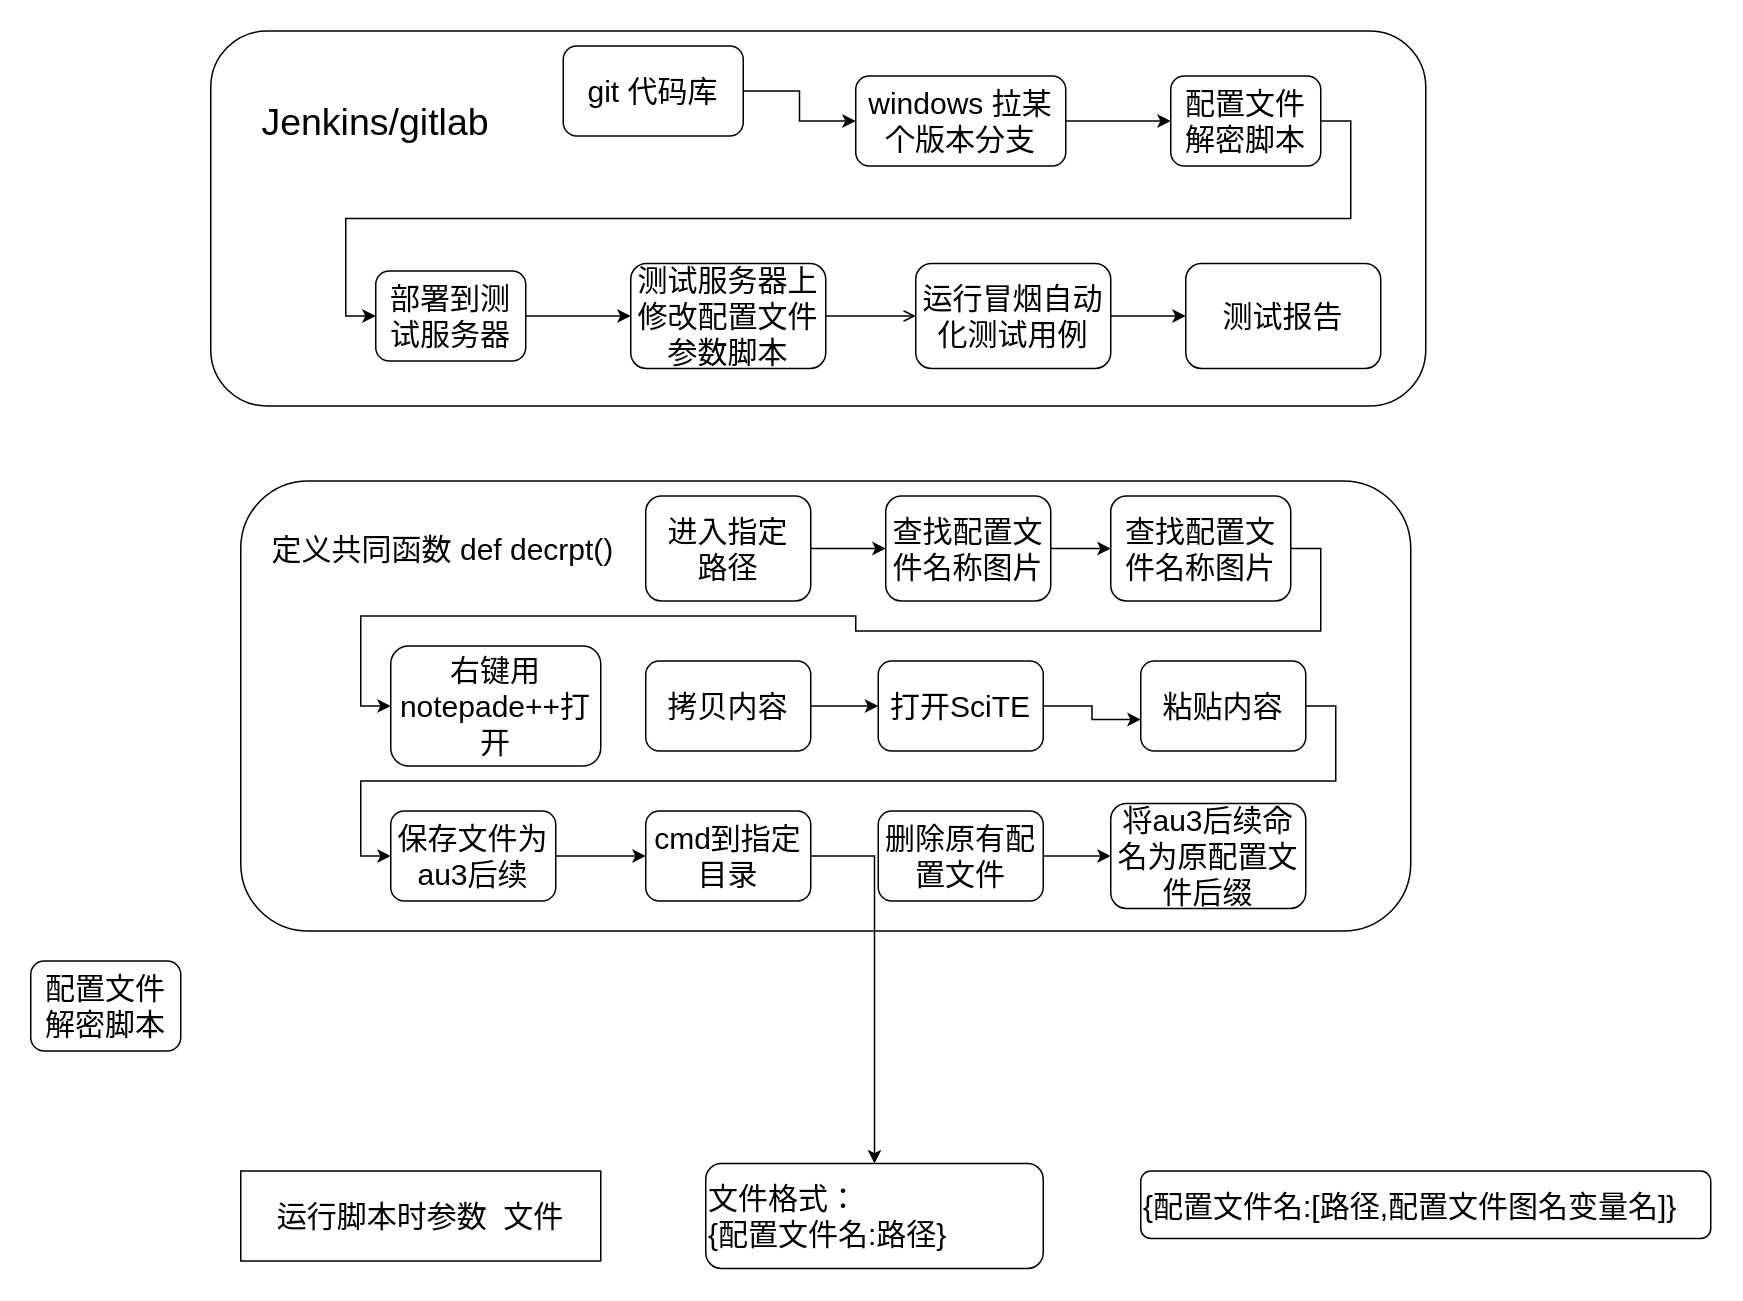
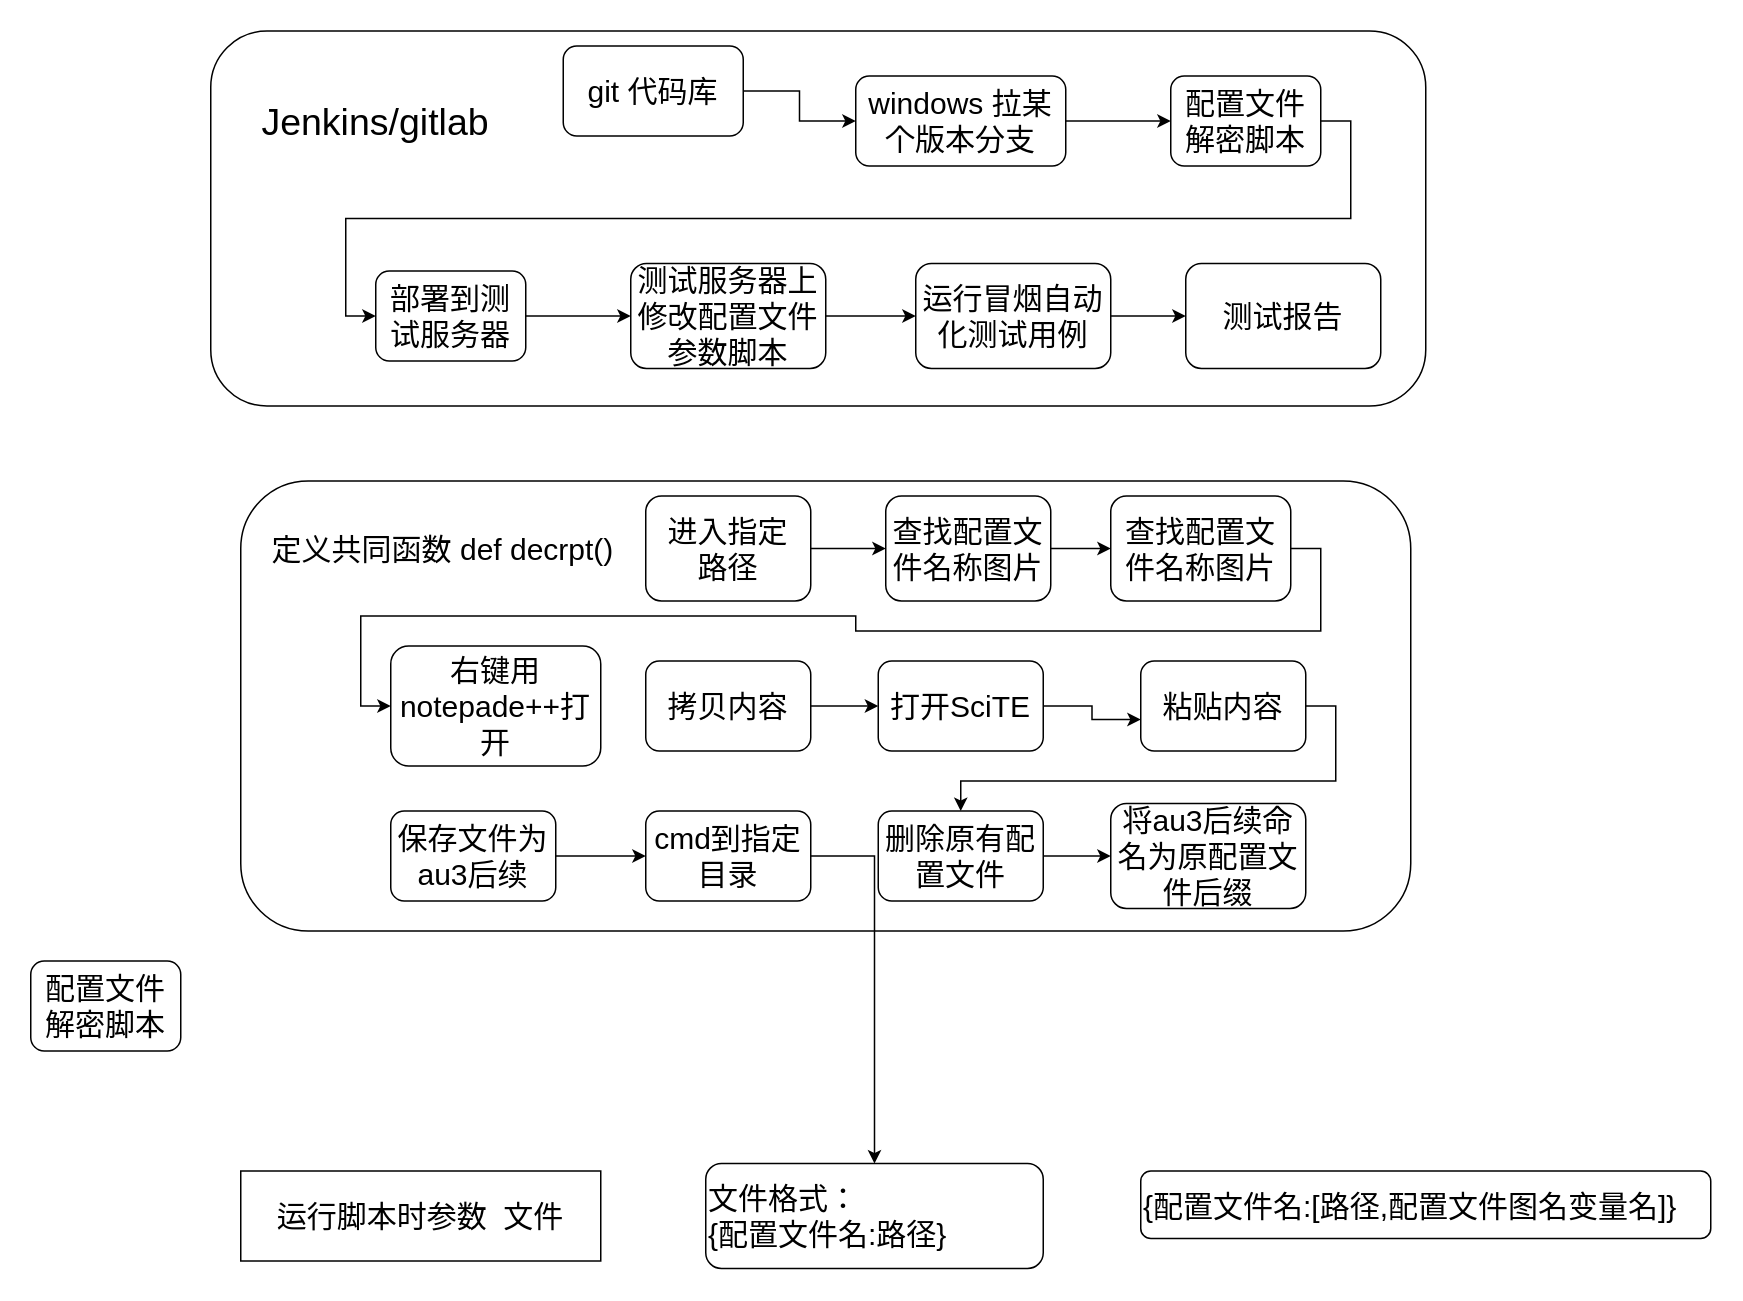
edge "测试服务器上修改配置文件参数脚本" -> "运行冒烟自动化测试用例": arrowhead open -> classic
edge "粘贴内容" -> "保存文件为au3后续": now "粘贴内容" -> "删除原有配置文件"
